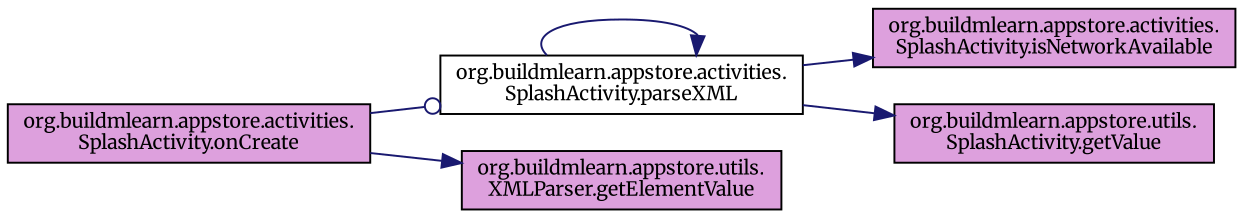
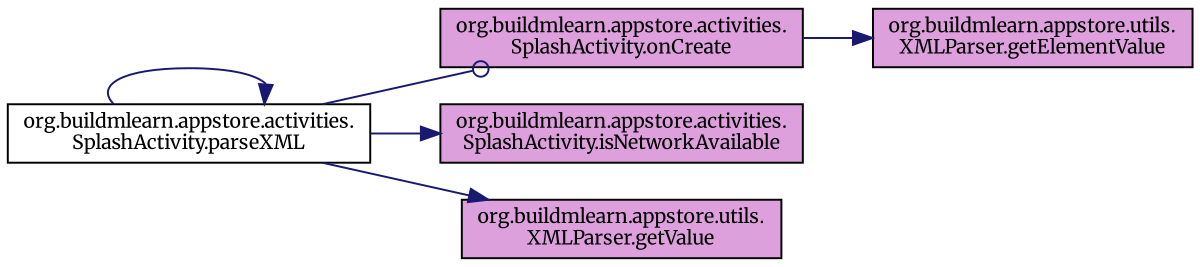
edge "org.buildmlearn.appstore.activities. SplashActivity.onCreate" -> "org.buildmlearn.appstore.activities. SplashActivity.parseXML": reversed
node "org.buildmlearn.appstore.utils. SplashActivity.getValue": label "org.buildmlearn.appstore.utils. SplashActivity.getValue" -> "org.buildmlearn.appstore.utils. XMLParser.getValue"
